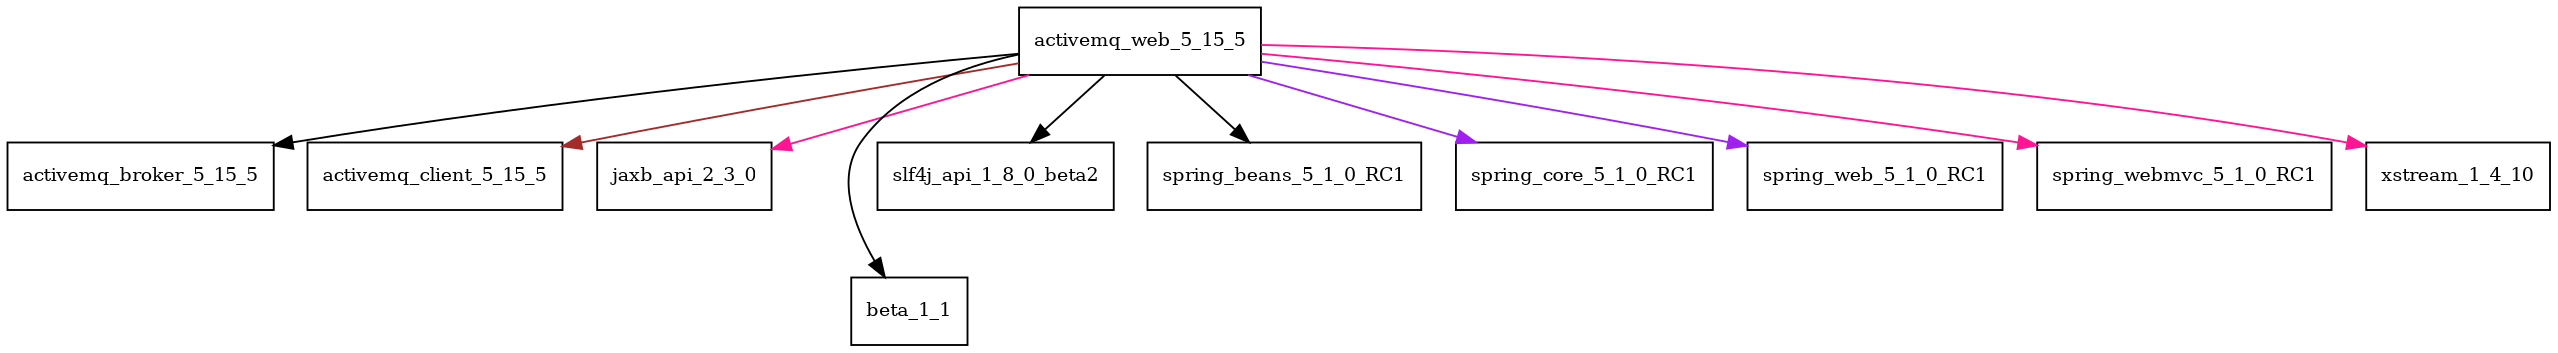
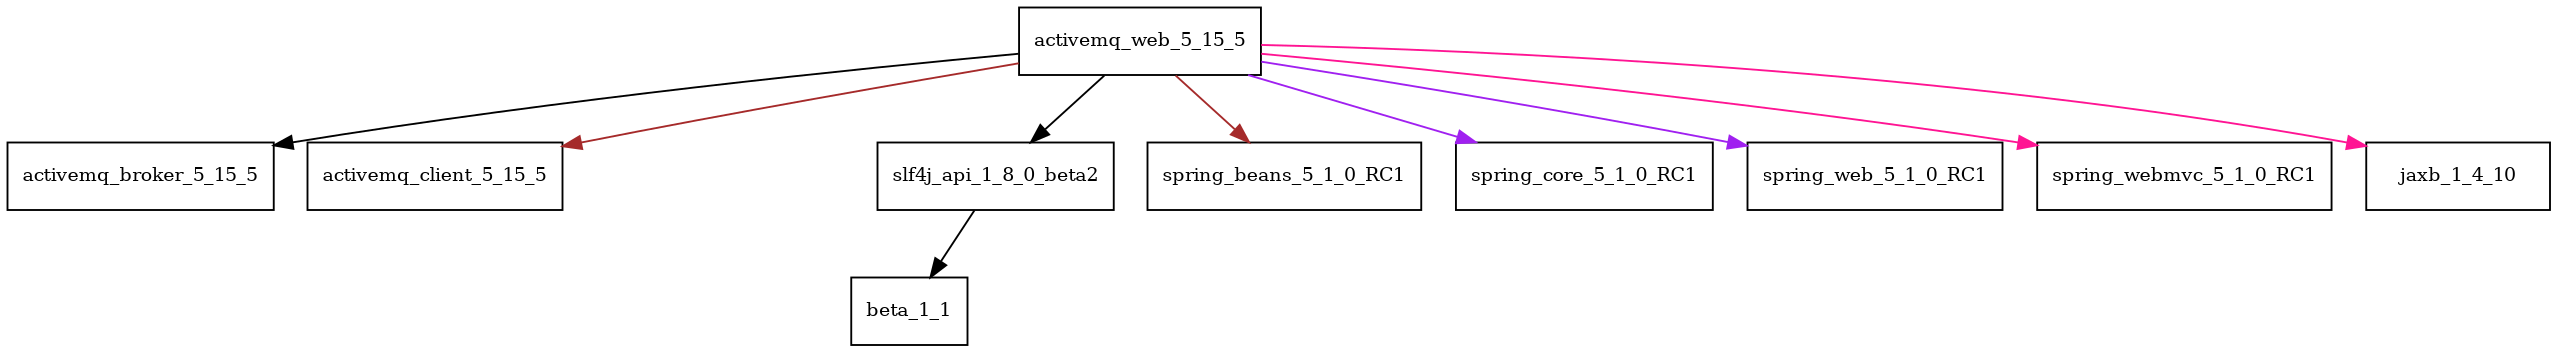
edge "activemq_web_5_15_5" -> "spring_beans_5_1_0_RC1": color black -> brown
edge "activemq_web_5_15_5" -> "beta_1_1": now "slf4j_api_1_8_0_beta2" -> "beta_1_1"
node "jaxb_api_2_3_0": removed
node "xstream_1_4_10": label "xstream_1_4_10" -> "jaxb_1_4_10"
